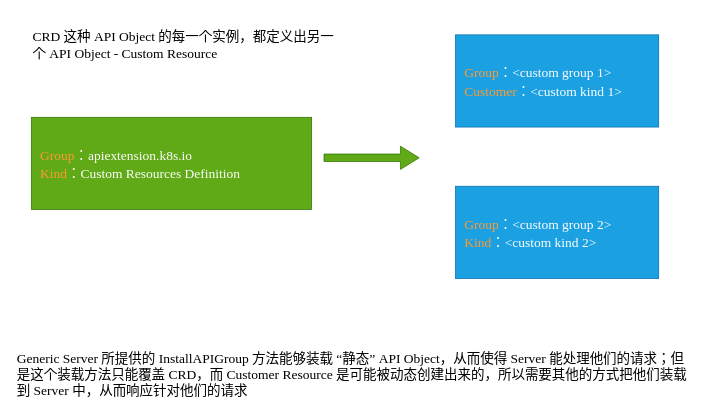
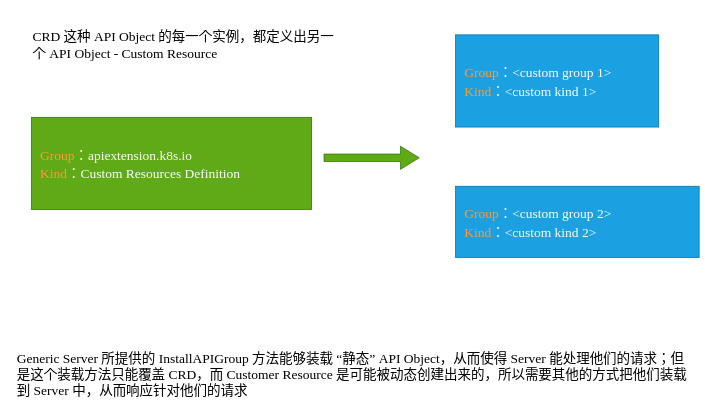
node "Group：<custom group 1> Customer：<custom kind 1>": label "Group：<custom group 1> Customer：<custom kind 1>" -> "Group：<custom group 1> Kind：<custom kind 1>"
node "Group：<custom group 2> Kind：<custom kind 2>": size 203x92 -> 244x71
